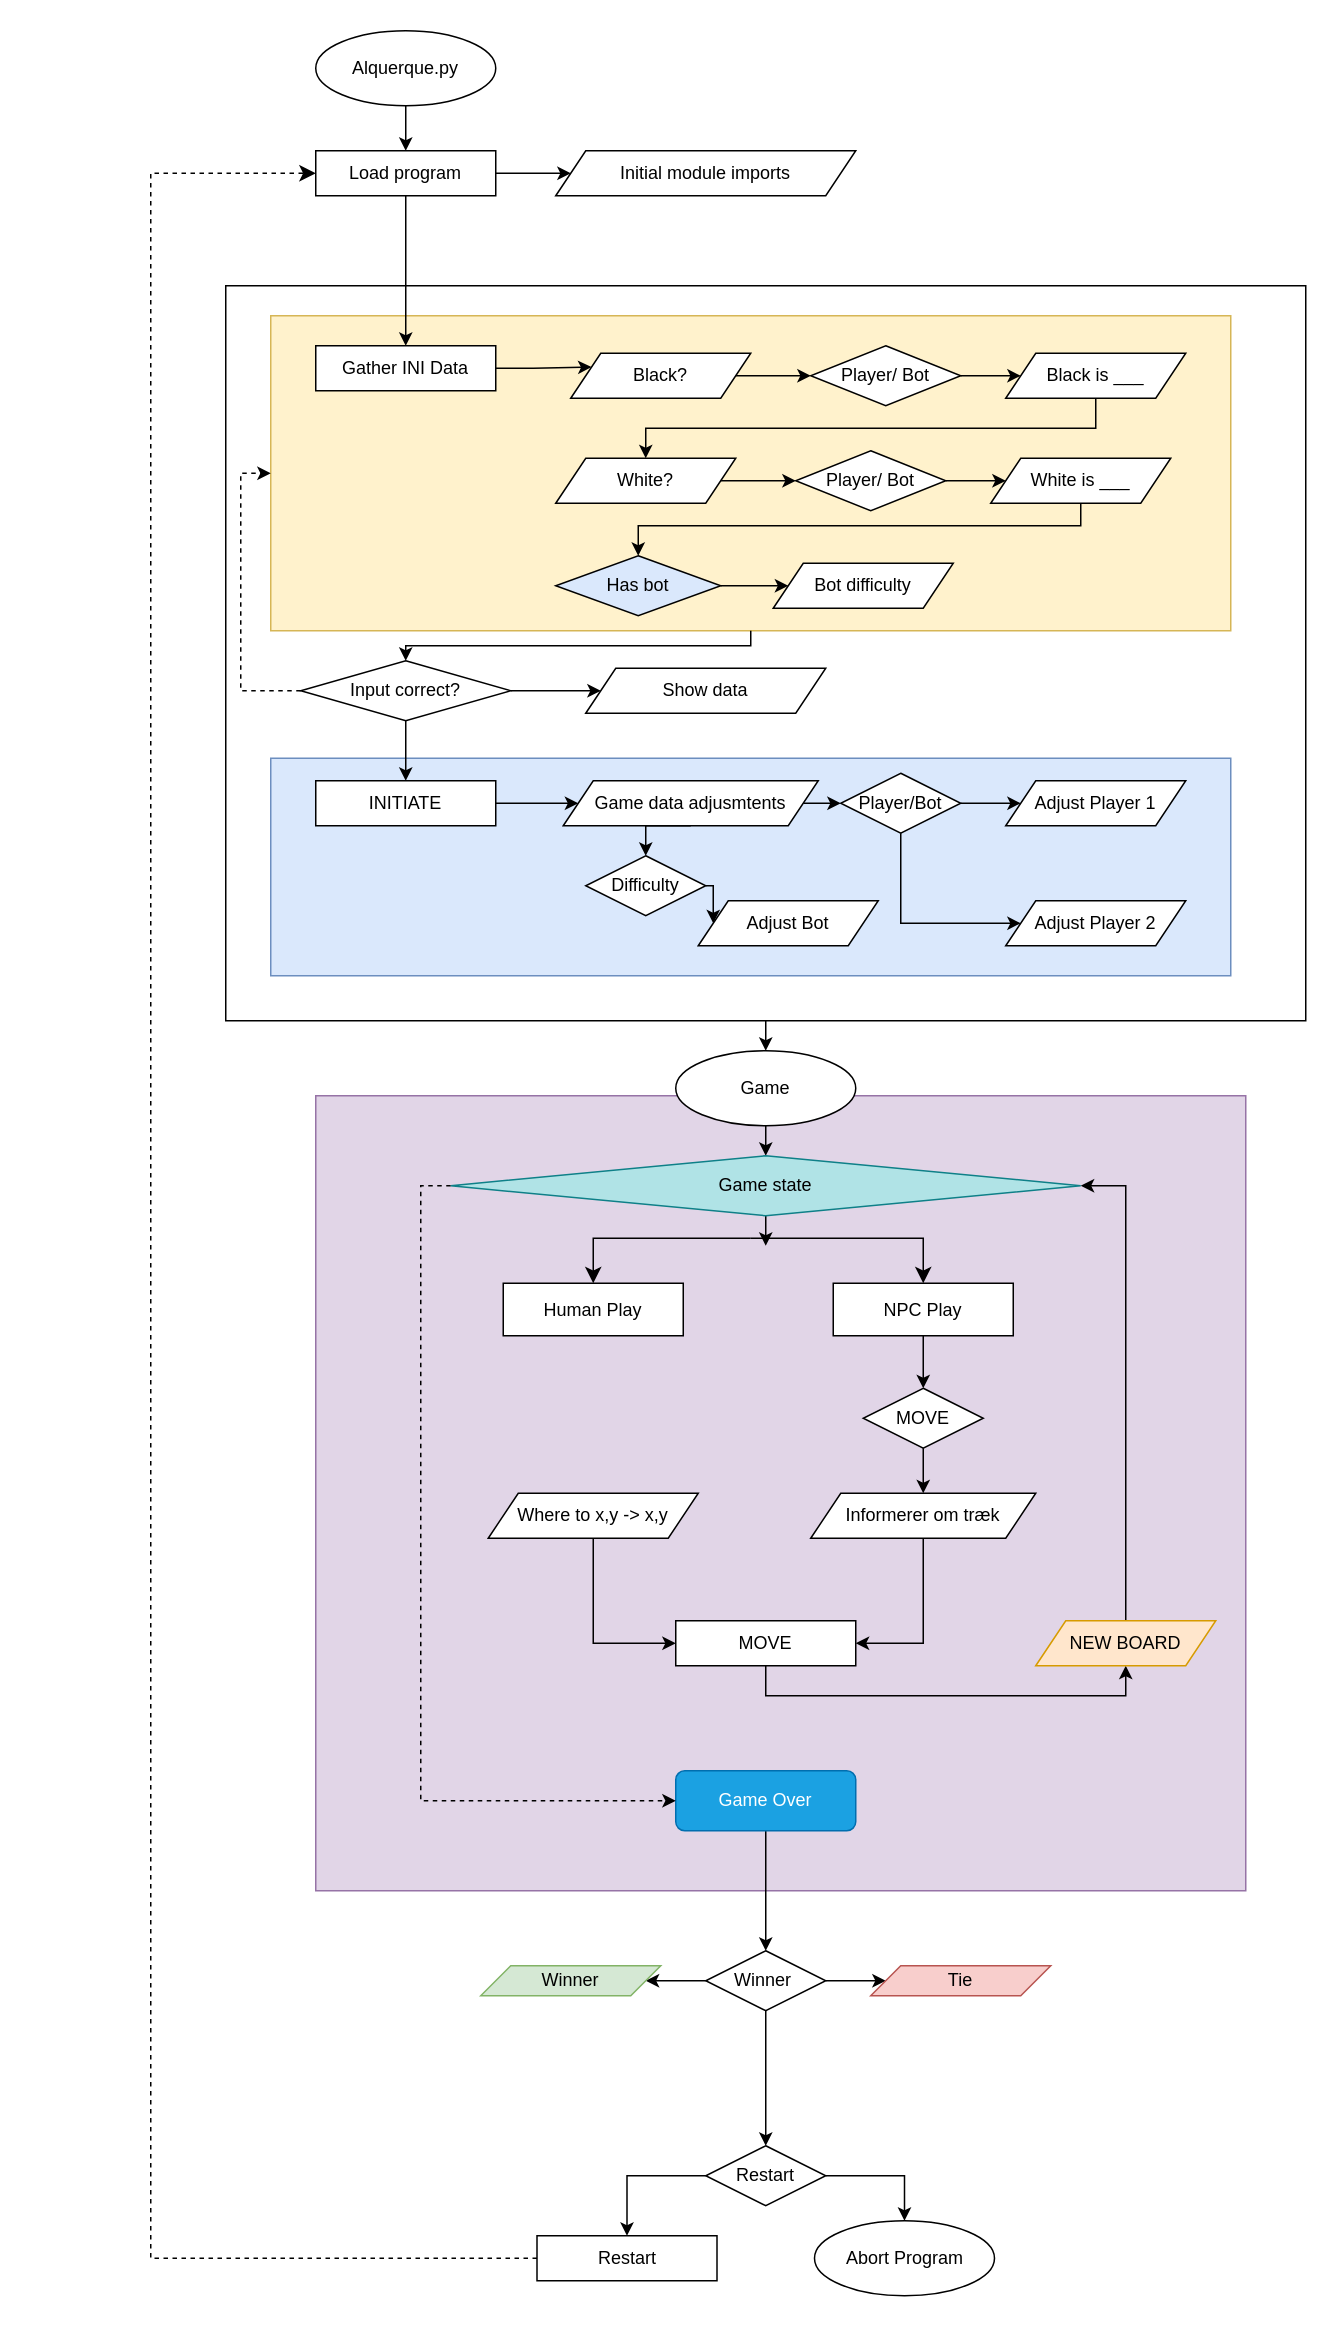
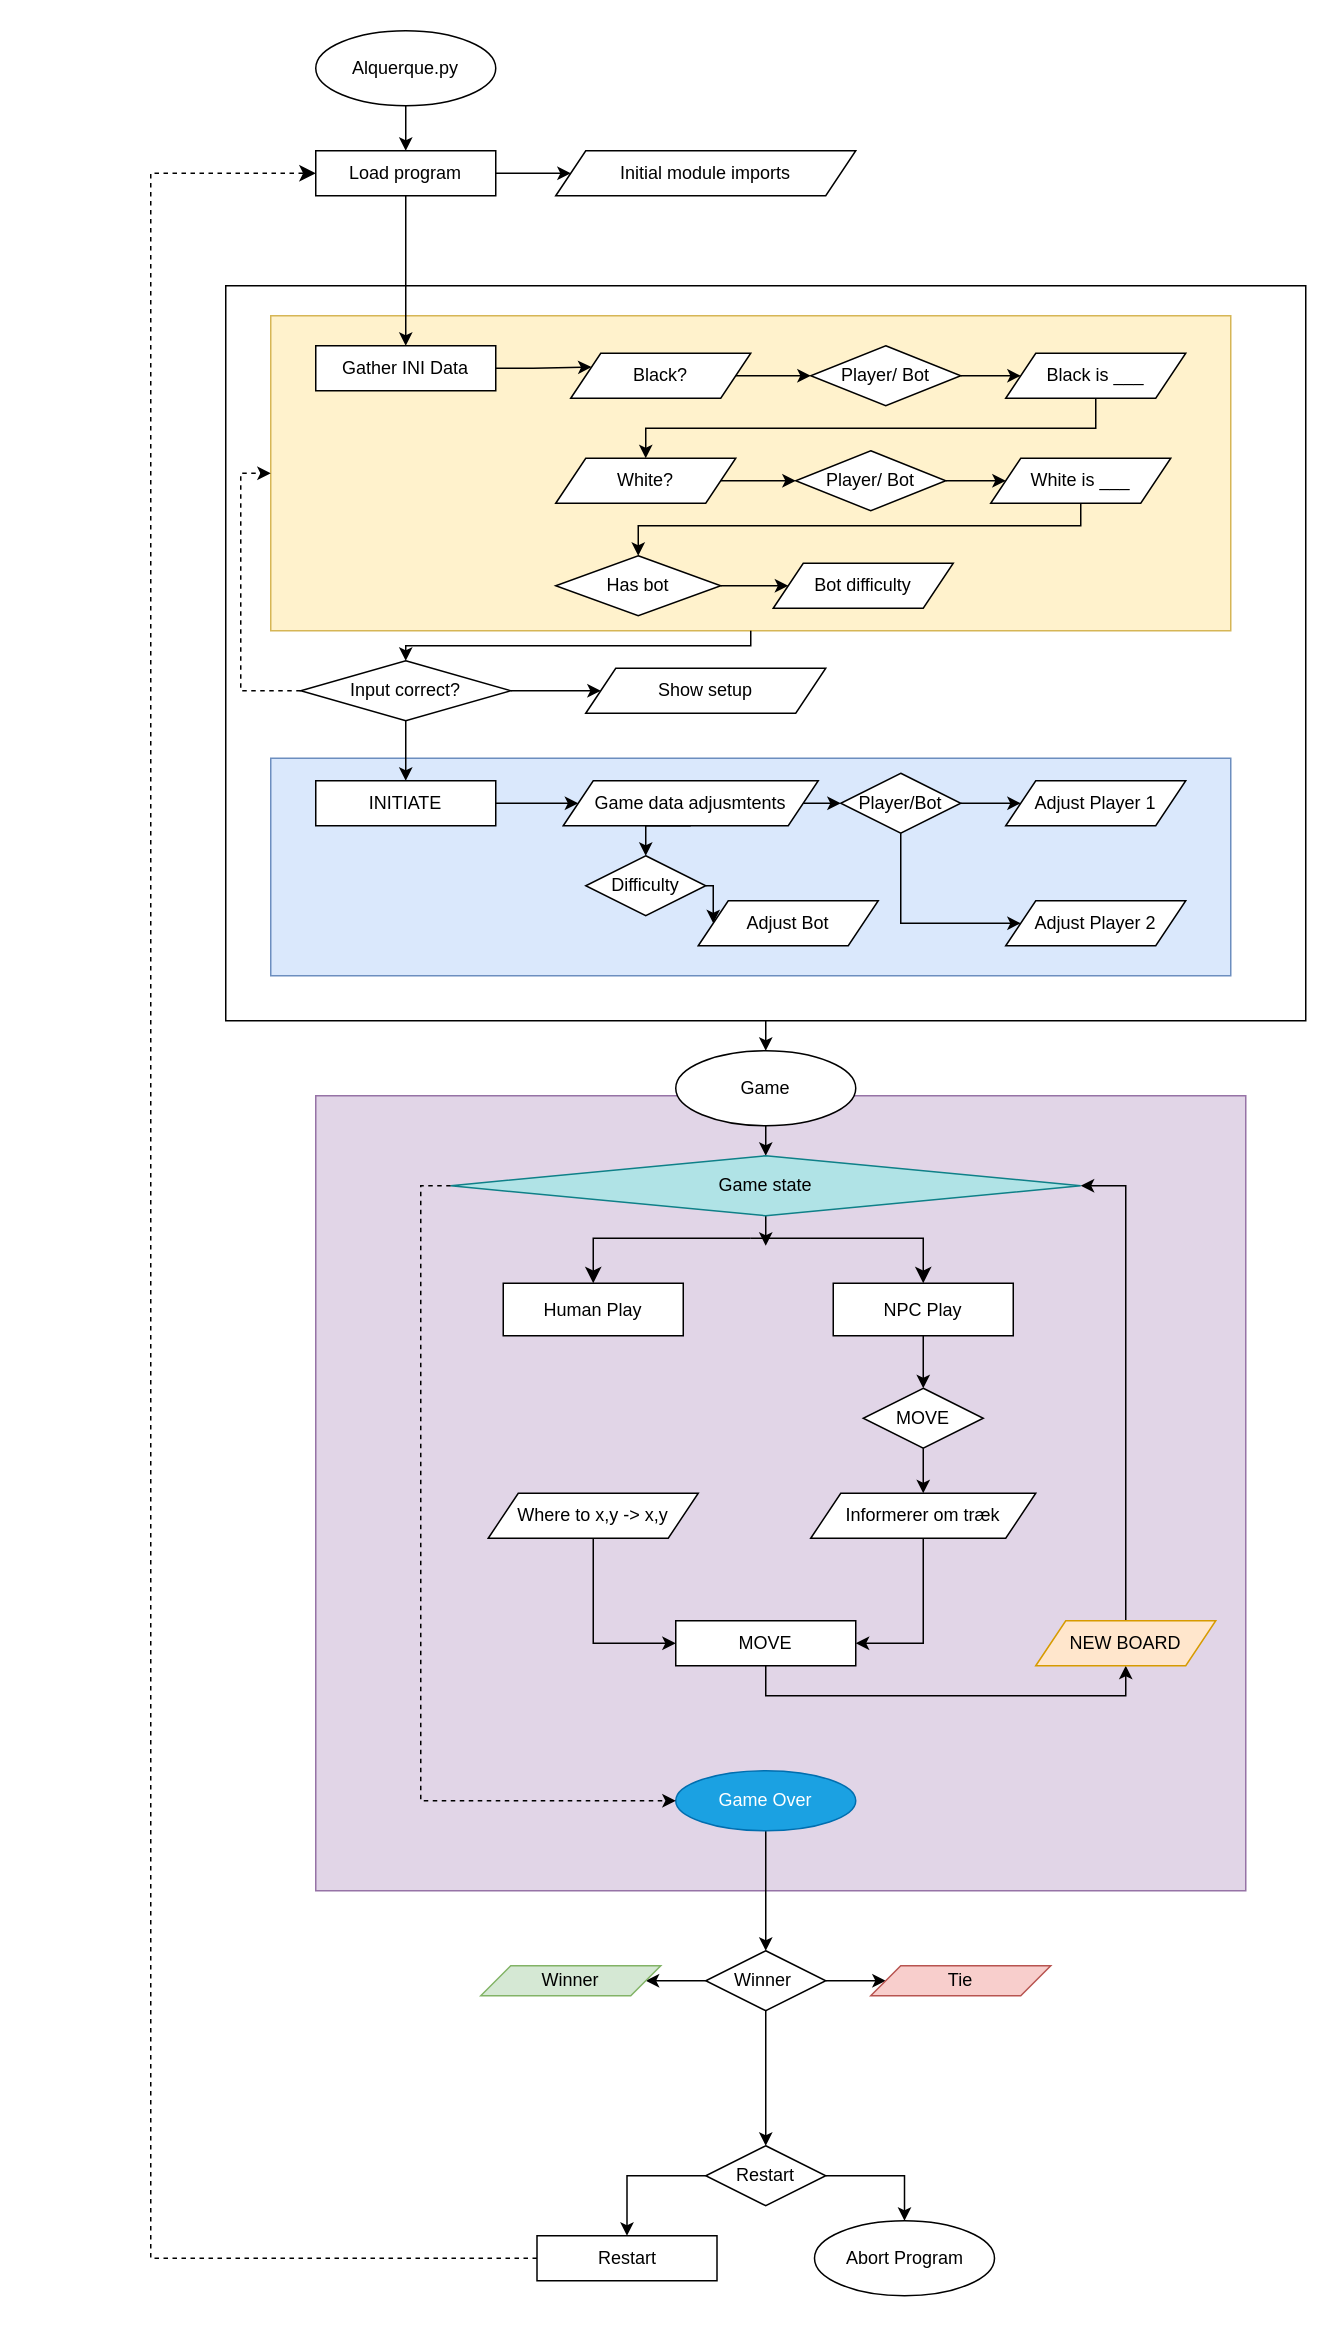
node "Has bot": fillcolor #dae8fc -> #ffffff
node "Show data": label "Show data" -> "Show setup"
node "Game Over": shape rounded rectangle -> ellipse
